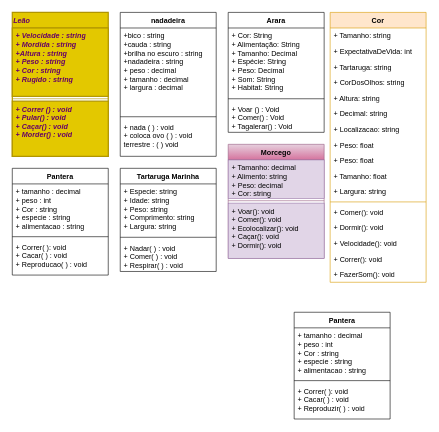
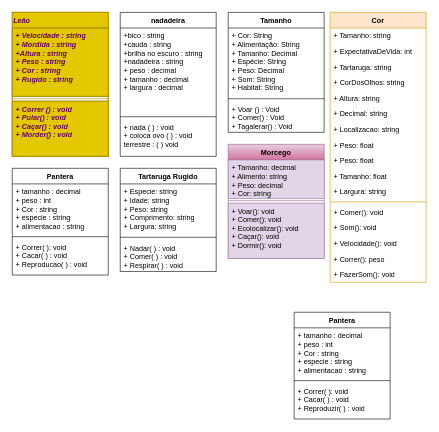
node "Arara": label "Arara" -> "Tamanho"
node "Tartaruga Marinha": label "Tartaruga Marinha" -> "Tartaruga Rugido"
node "+ Dormir(): void": label "+ Dormir(): void" -> "+ Som(): void"
node "+ Correr(): void": label "+ Correr(): void" -> "+ Correr(): peso"
